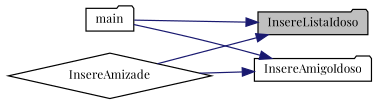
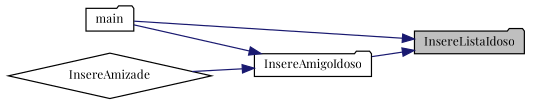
edge "InsereAmizade" -> "InsereListaIdoso": now "InsereAmigoIdoso" -> "InsereListaIdoso"
